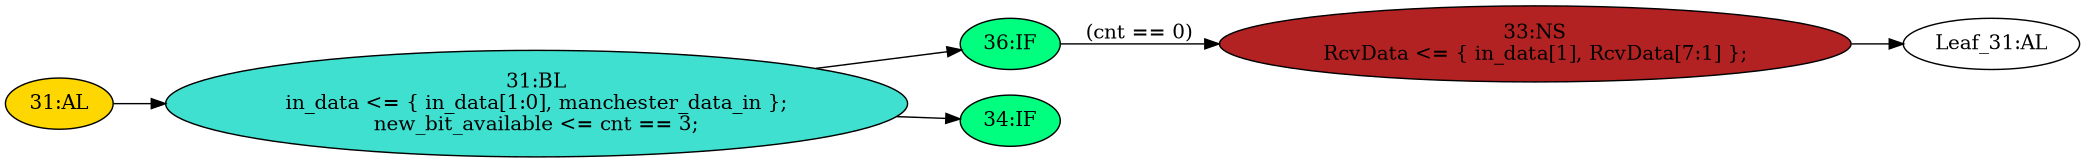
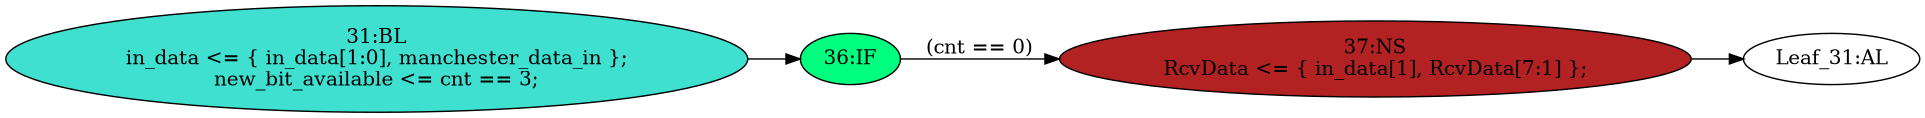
node "33:NS RcvData <= { in_data[1], RcvData[7:1] };": label "33:NS RcvData <= { in_data[1], RcvData[7:1] };" -> "37:NS RcvData <= { in_data[1], RcvData[7:1] };"
node "31:AL": removed
node "34:IF": removed
